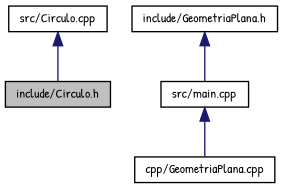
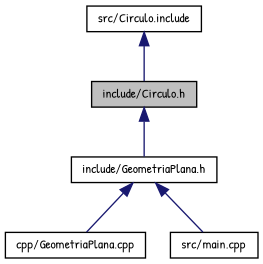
node "src/Circulo.cpp": label "src/Circulo.cpp" -> "src/Circulo.include"
edge "include/GeometriaPlana.h" -> "include/Circulo.h": added
edge "cpp/GeometriaPlana.cpp" -> "src/main.cpp": now "cpp/GeometriaPlana.cpp" -> "include/GeometriaPlana.h"
